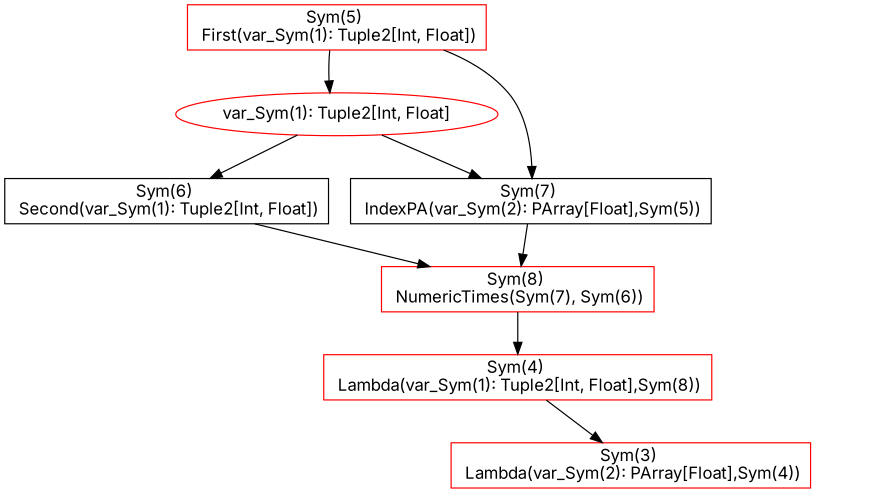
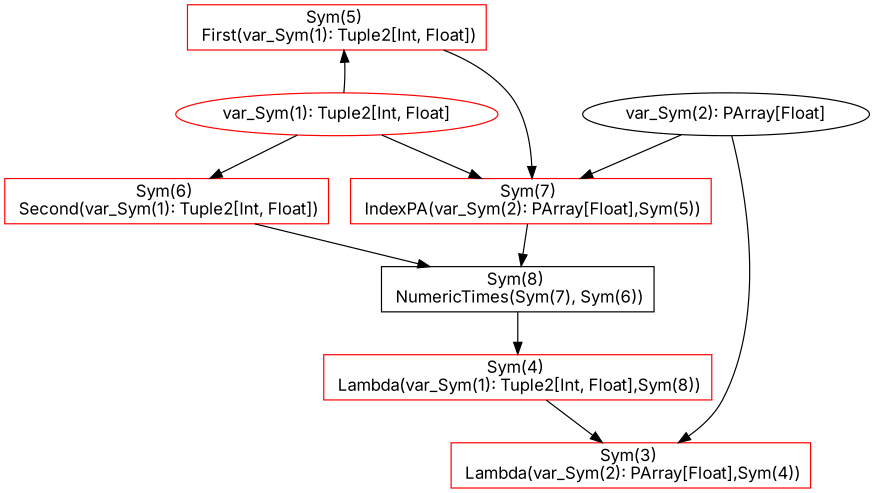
edge "Sym(5) First(var_Sym(1): Tuple2[Int, Float])" -> "var_Sym(1): Tuple2[Int, Float]": reversed
node "var_Sym(2): PArray[Float]": added
node "Sym(6) Second(var_Sym(1): Tuple2[Int, Float])": color black -> red
node "Sym(7) IndexPA(var_Sym(2): PArray[Float],Sym(5))": color black -> red
node "Sym(8) NumericTimes(Sym(7), Sym(6))": color red -> black
